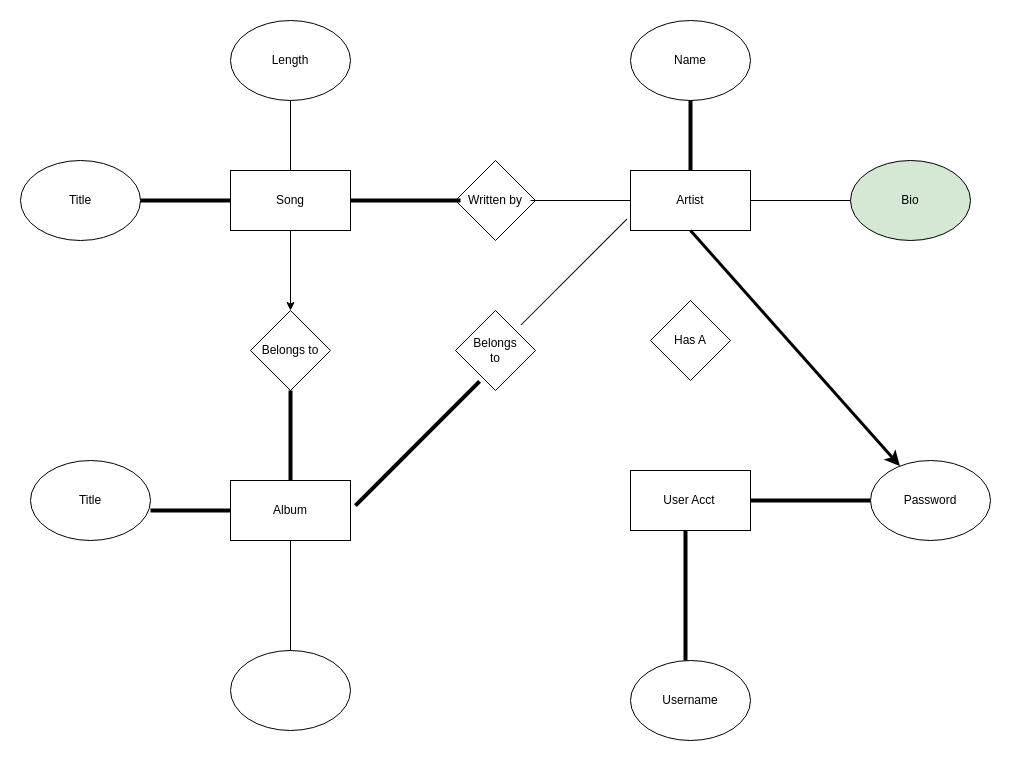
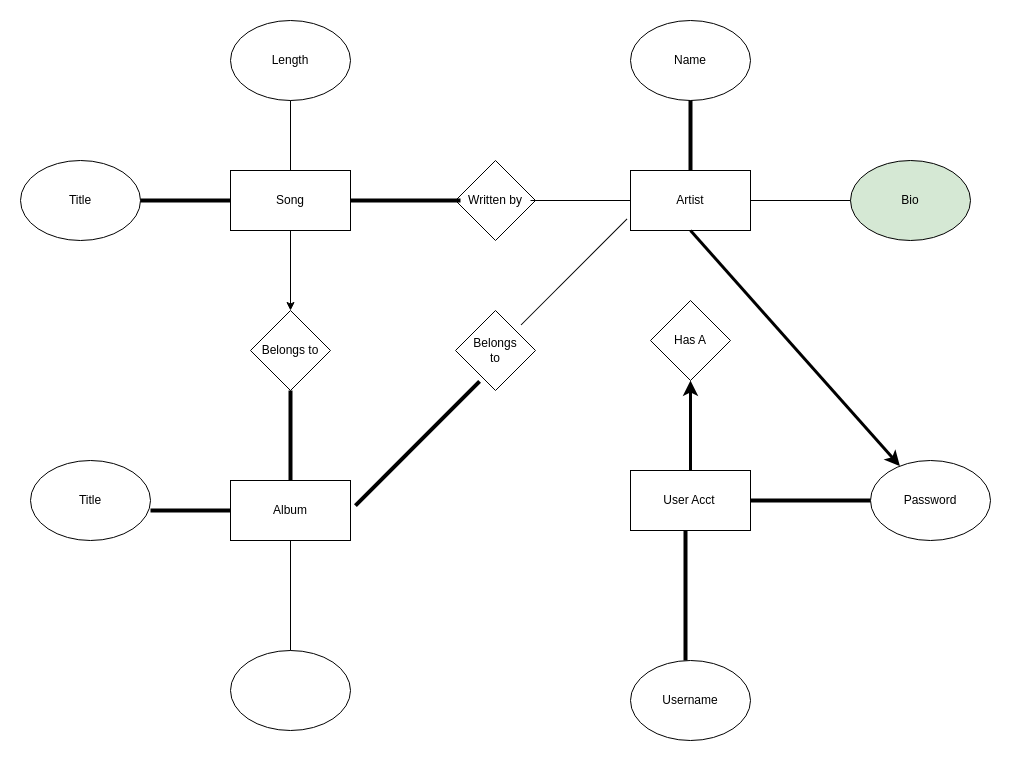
edge "User Acct" -> "Has A": added
